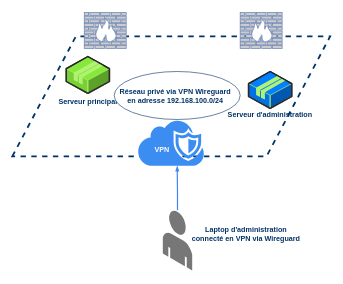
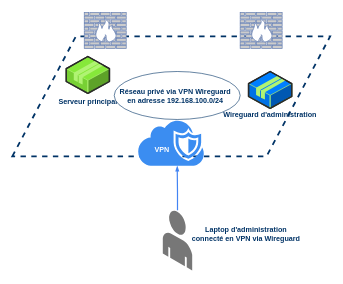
node "Serveur d'administration": label "Serveur d'administration" -> "Wireguard d'administration"
